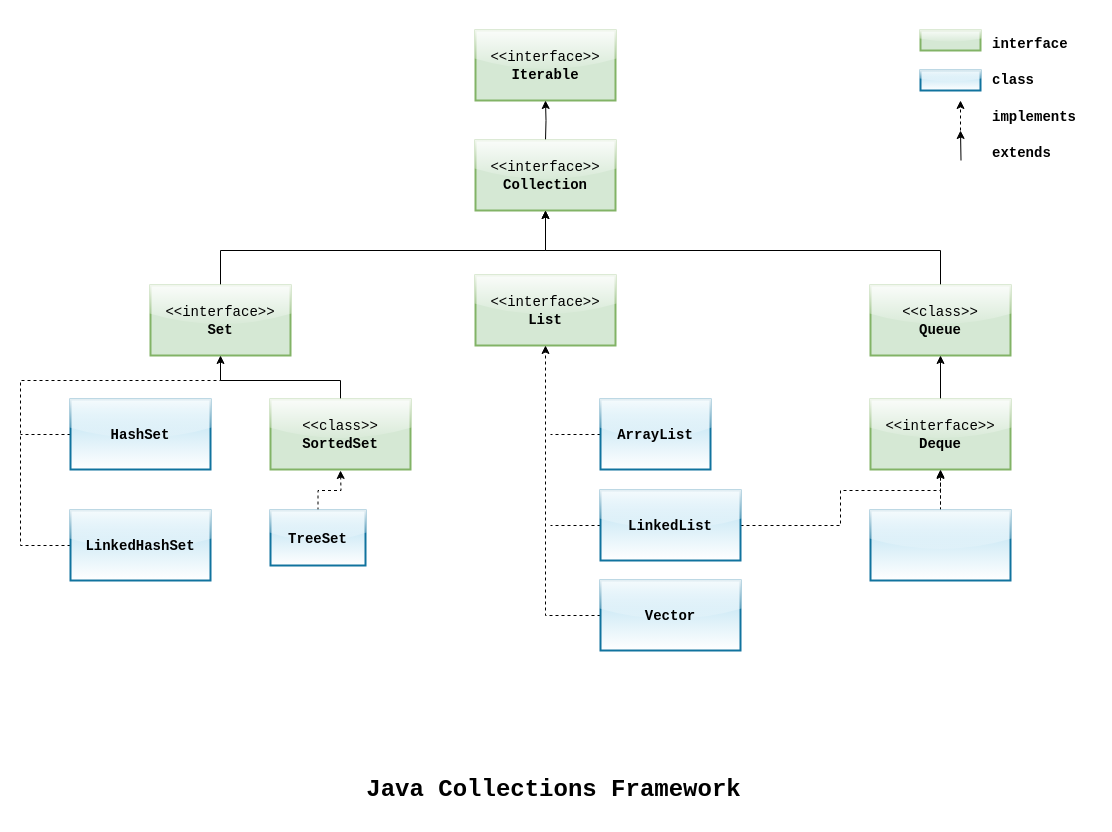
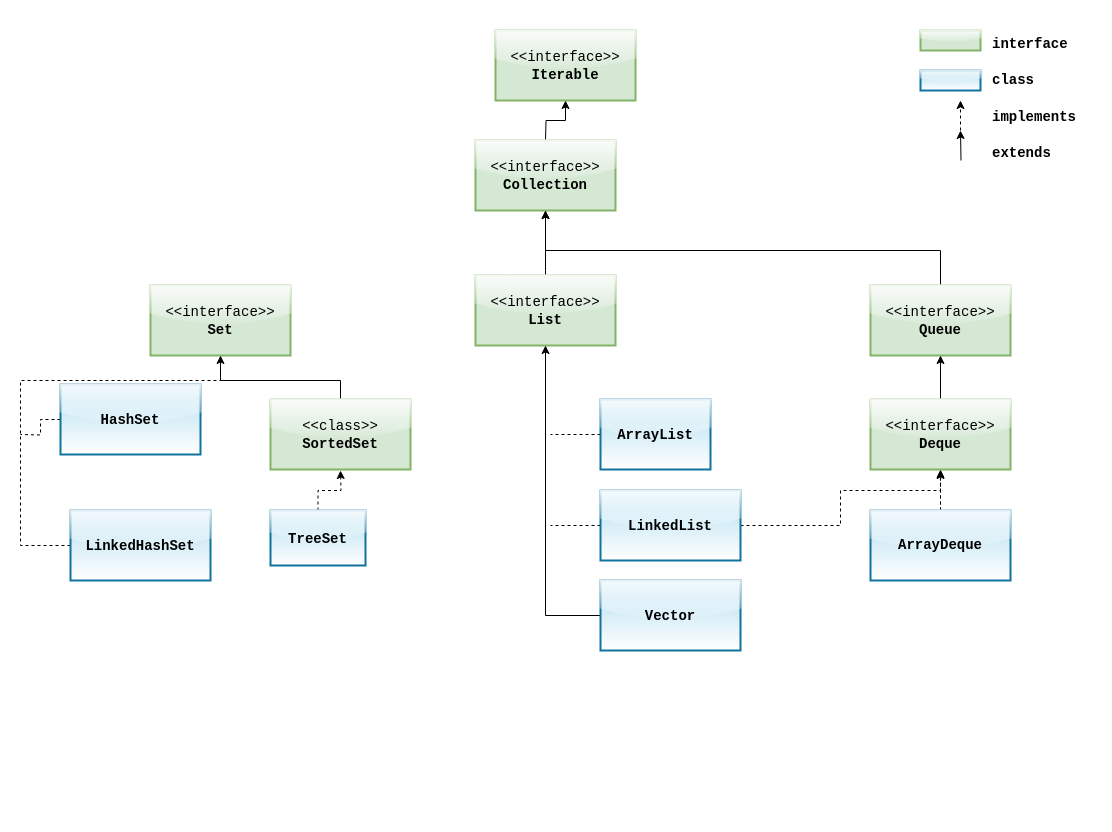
node "<<interface>>Iterable": moved (546, 66) -> (566, 66)
edge "<<interface>>Set" -> "<<interface>>Collection": removed
edge "<<interface>>List" -> "<<interface>>Collection": added
node "<<class>>Queue": label "<<class>>Queue" -> "<<interface>>Queue"
node "HashSet": moved (141, 435) -> (131, 420)
edge "Vector" -> "<<interface>>List": style dashed -> solid
node "ArrayDeque": added
node "Java Collections Framework": removed
